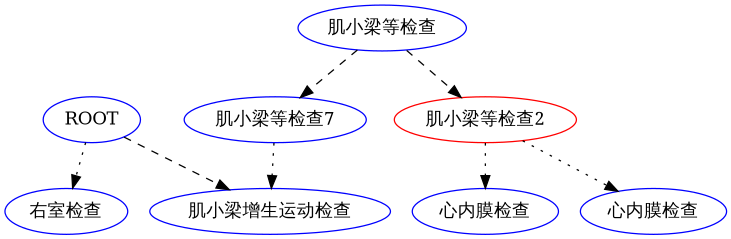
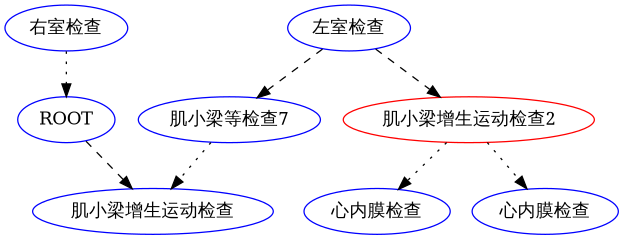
node "肌小梁等检查": label "肌小梁等检查" -> "左室检查"
node "肌小梁等检查2": label "肌小梁等检查2" -> "肌小梁增生运动检查2"
edge "ROOT" -> "右室检查": reversed
